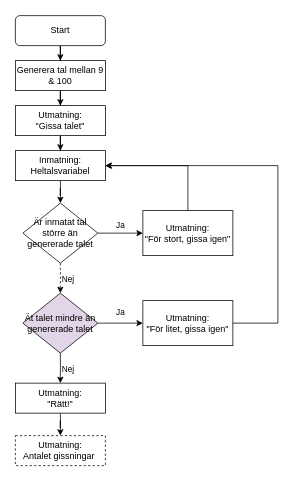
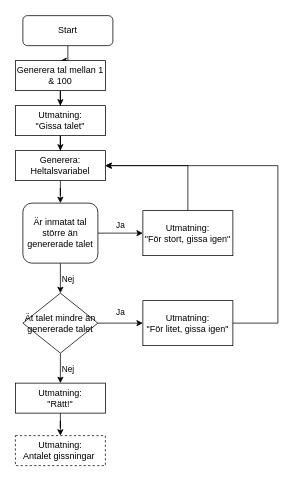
node "Start": moved (60, 30) -> (68, 30)
node "Generera tal mellan 9 & 100": label "Generera tal mellan 9 & 100" -> "Generera tal mellan 1 & 100"
node "Inmatning: Heltalsvariabel": label "Inmatning: Heltalsvariabel" -> "Generera: Heltalsvariabel"
node "Är inmatat tal större än genererade talet": shape diamond -> rounded rectangle
edge "Är inmatat tal större än genererade talet" -> "Ät talet mindre än genererade talet": style dashed -> solid
node "Ät talet mindre än genererade talet": fillcolor #e1d5e7 -> #ffffff
